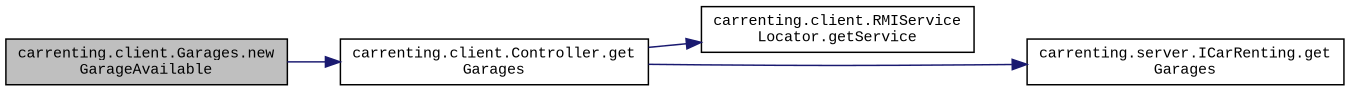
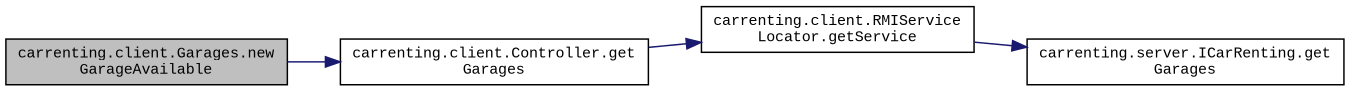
edge "carrenting.client.Controller.get Garages" -> "carrenting.server.ICarRenting.get Garages": now "carrenting.client.RMIService Locator.getService" -> "carrenting.server.ICarRenting.get Garages"
